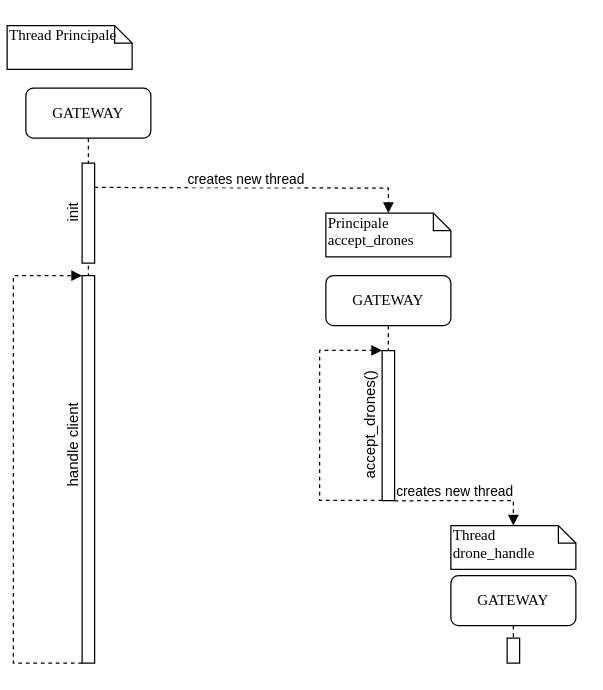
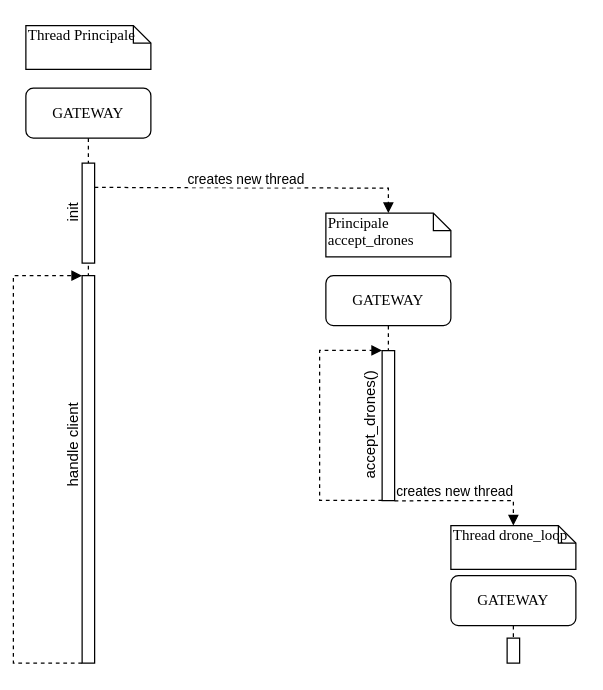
node "Thread Principale": moved (69, 48) -> (88, 48)
node "Thread drone_handle": label "Thread drone_handle" -> "Thread drone_loop"
